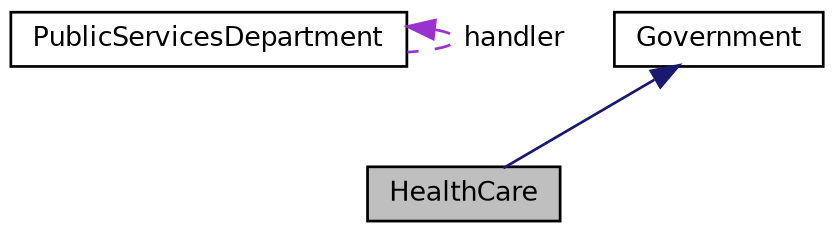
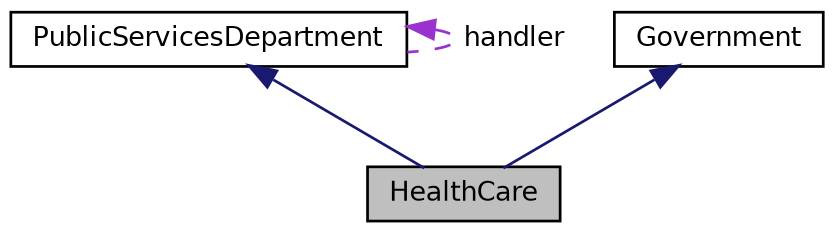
edge "HealthCare" -> "PublicServicesDepartment": added
